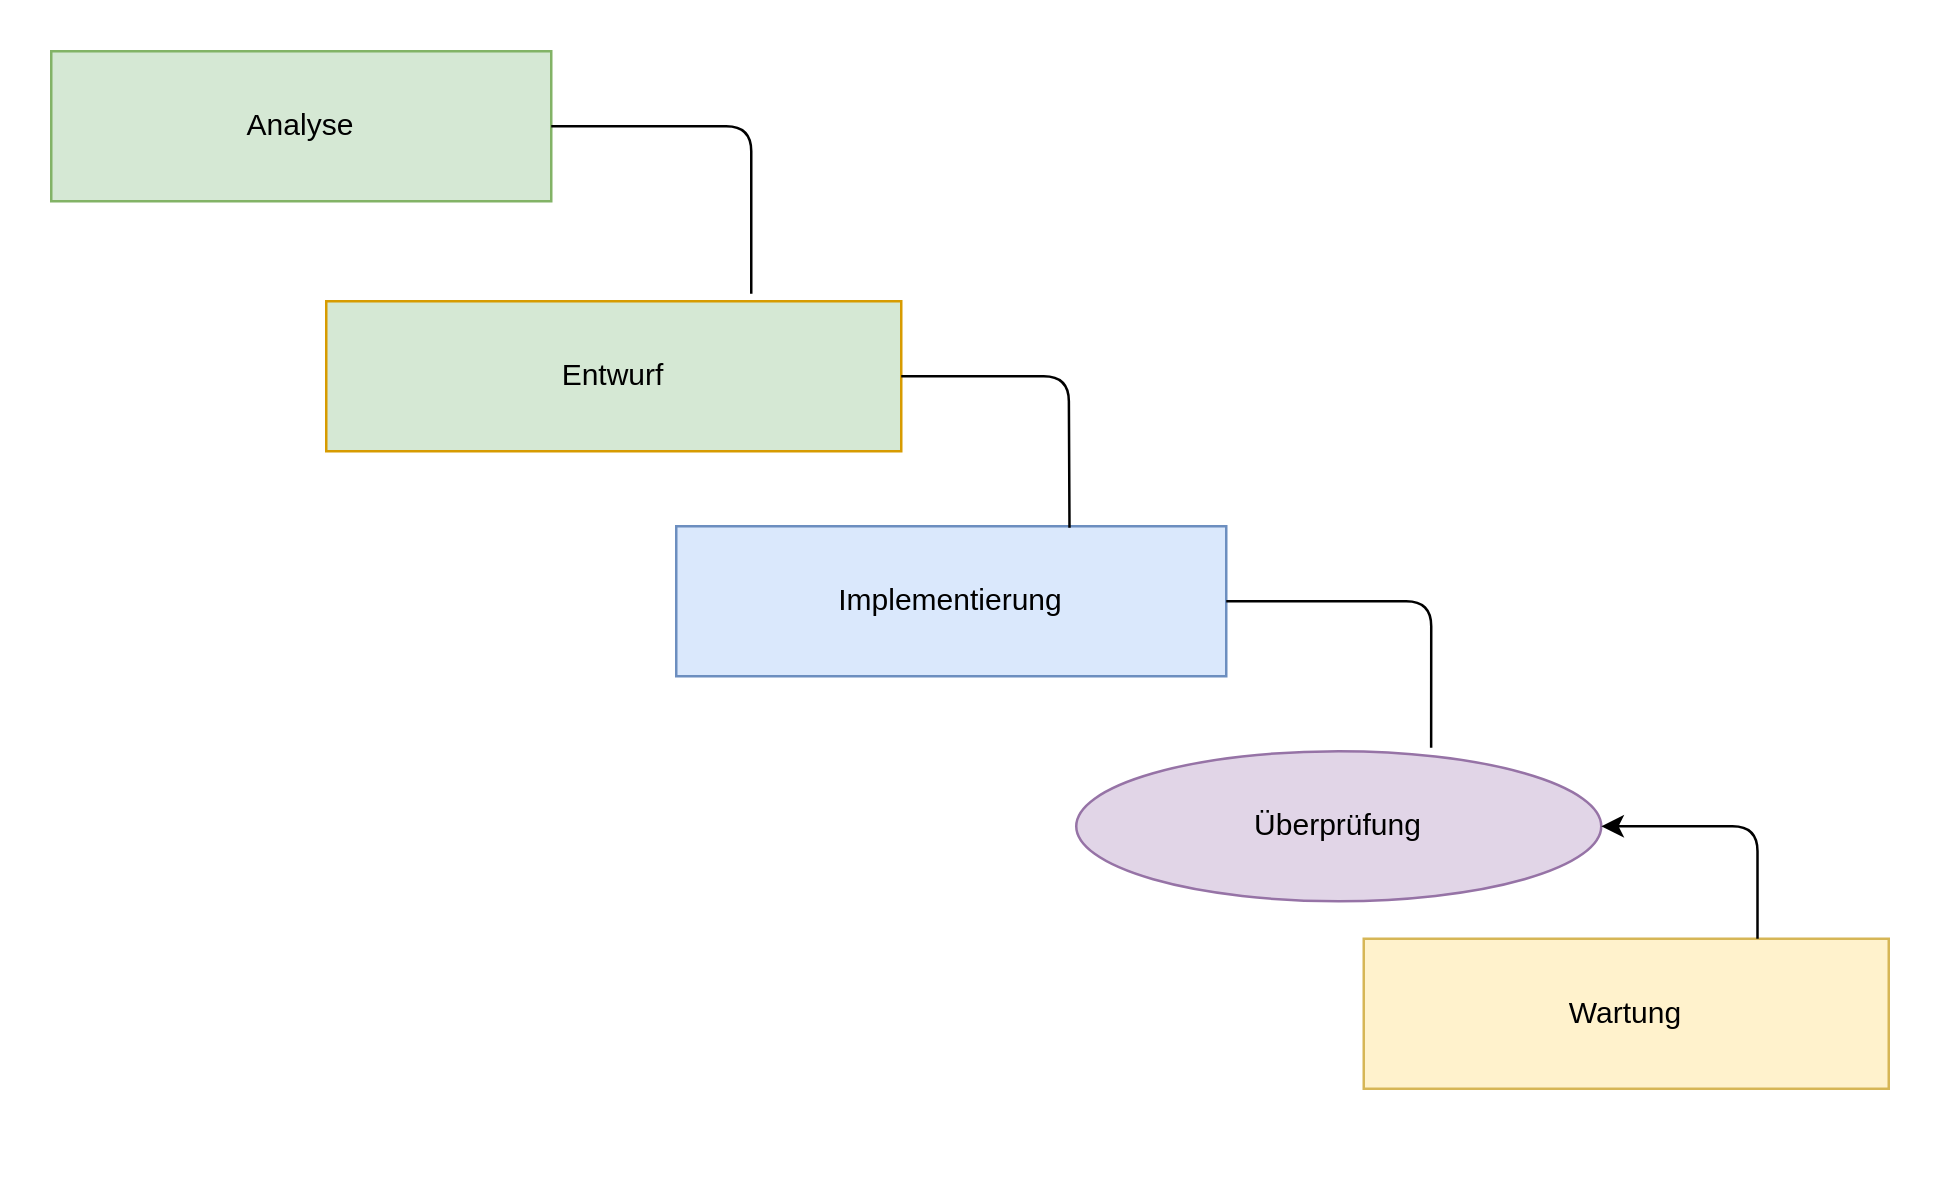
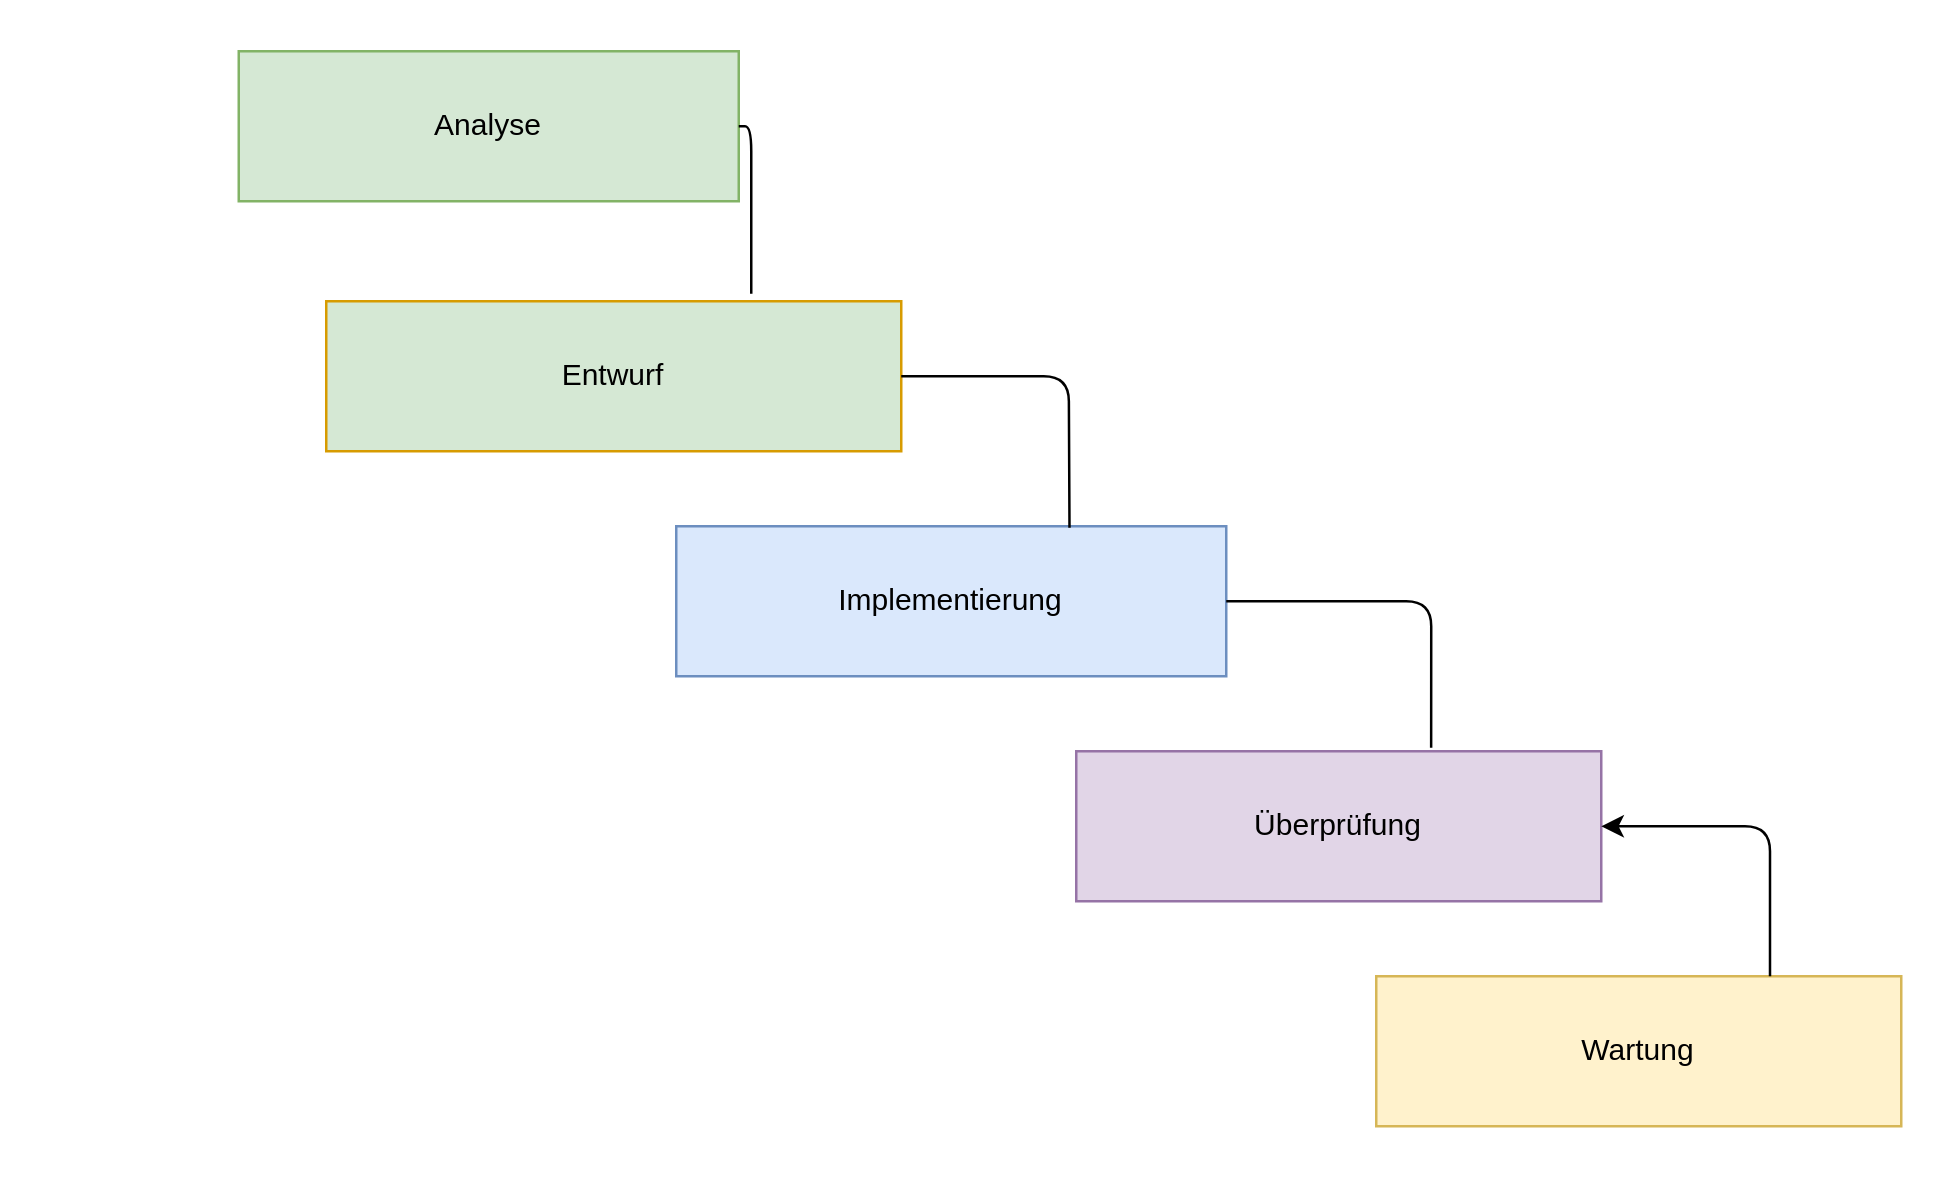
node "Analyse": moved (301, 126) -> (489, 126)
node "Überprüfung": shape ellipse -> rectangle
node "Wartung": moved (1626, 1014) -> (1639, 1051)
